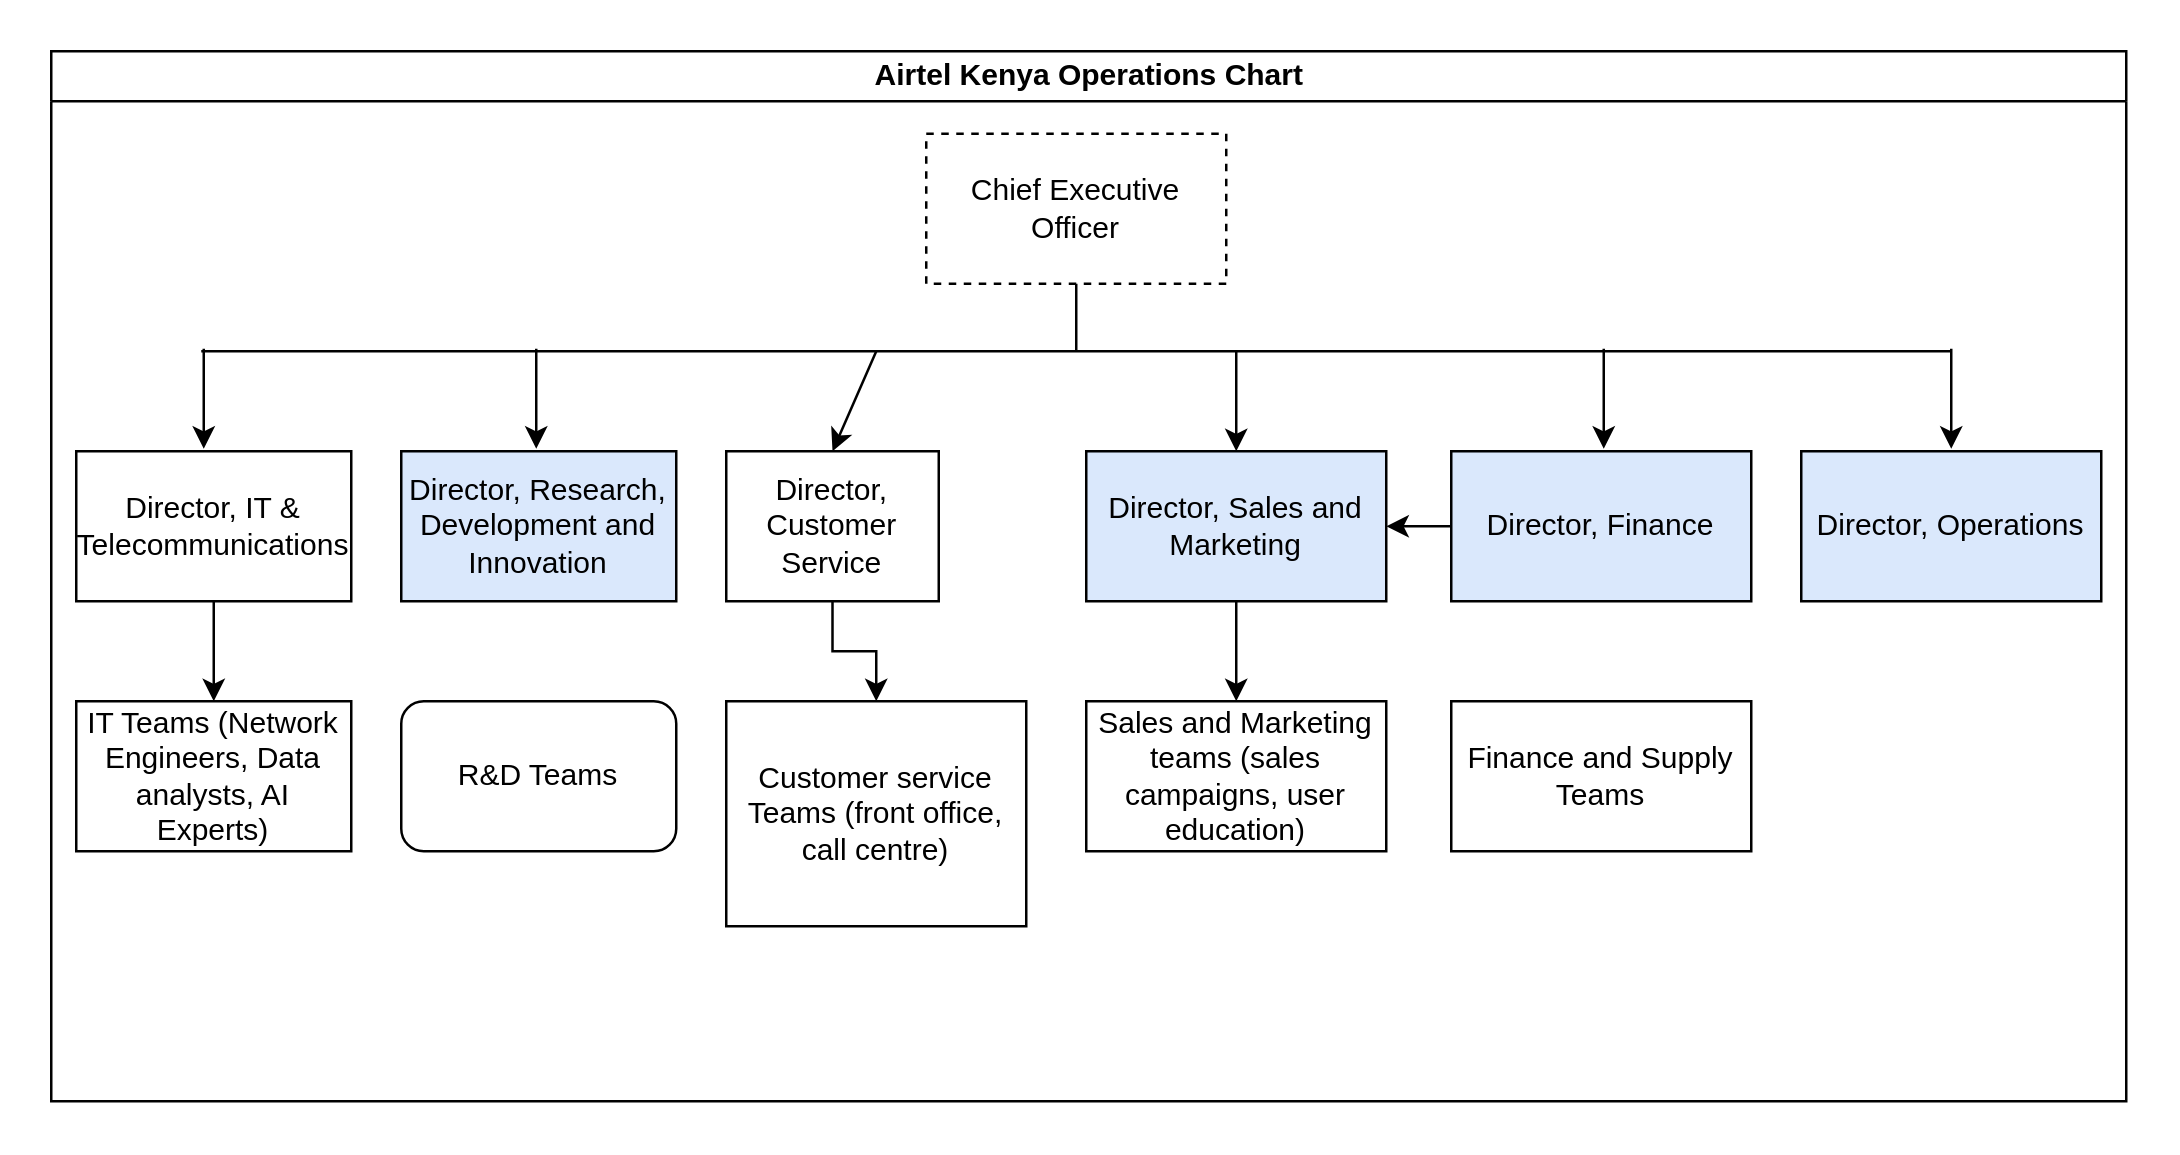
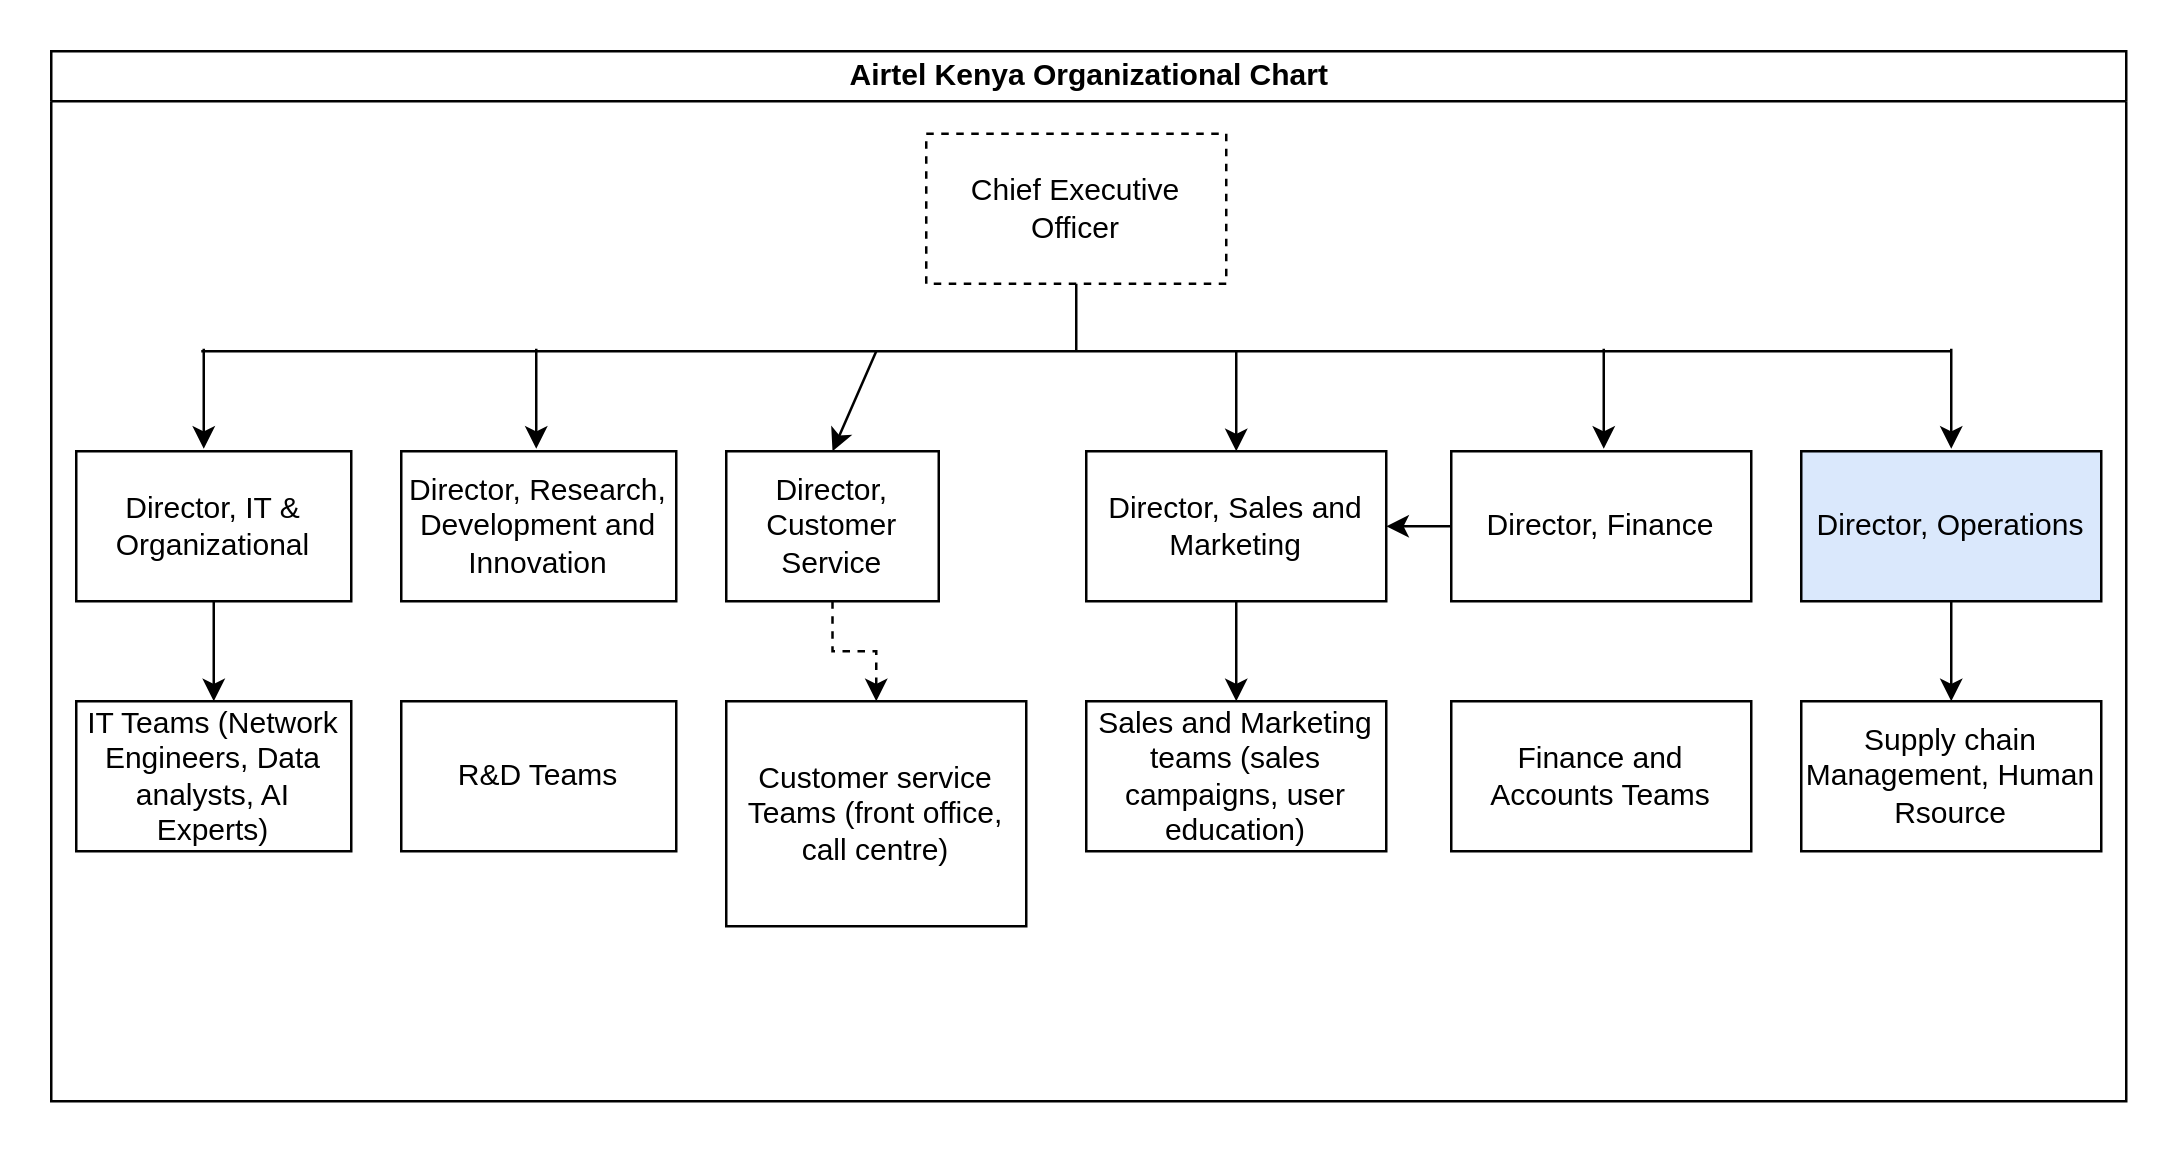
node "Airtel Kenya Operations Chart": label "Airtel Kenya Operations Chart" -> "Airtel Kenya Organizational Chart"
node "Director, IT & Telecommunications": label "Director, IT & Telecommunications" -> "Director, IT & Organizational"
node "Director, Research, Development and Innovation": fillcolor #dae8fc -> #ffffff
node "Director, Sales and Marketing": fillcolor #dae8fc -> #ffffff
node "Director, Finance": fillcolor #dae8fc -> #ffffff
edge "Director, Operations" -> "Supply chain Management, Human Rsource": added
edge "Director, Customer Service" -> "Customer service Teams (front office, call centre)": style solid -> dashed
node "R&D Teams": shape rounded rectangle -> rectangle
node "Finance and Supply Teams": label "Finance and Supply Teams" -> "Finance and Accounts Teams"
node "Supply chain Management, Human Rsource": added
